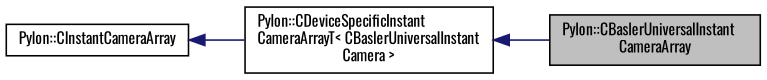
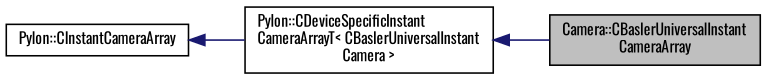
node "Pylon::CBaslerUniversalInstant CameraArray": label "Pylon::CBaslerUniversalInstant CameraArray" -> "Camera::CBaslerUniversalInstant CameraArray"
